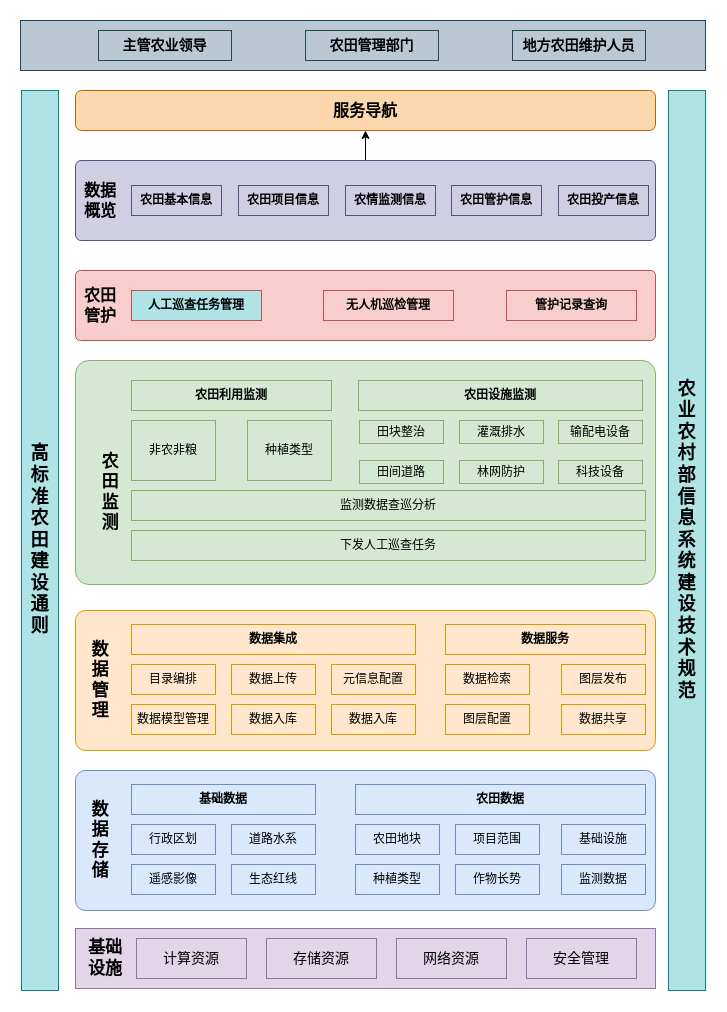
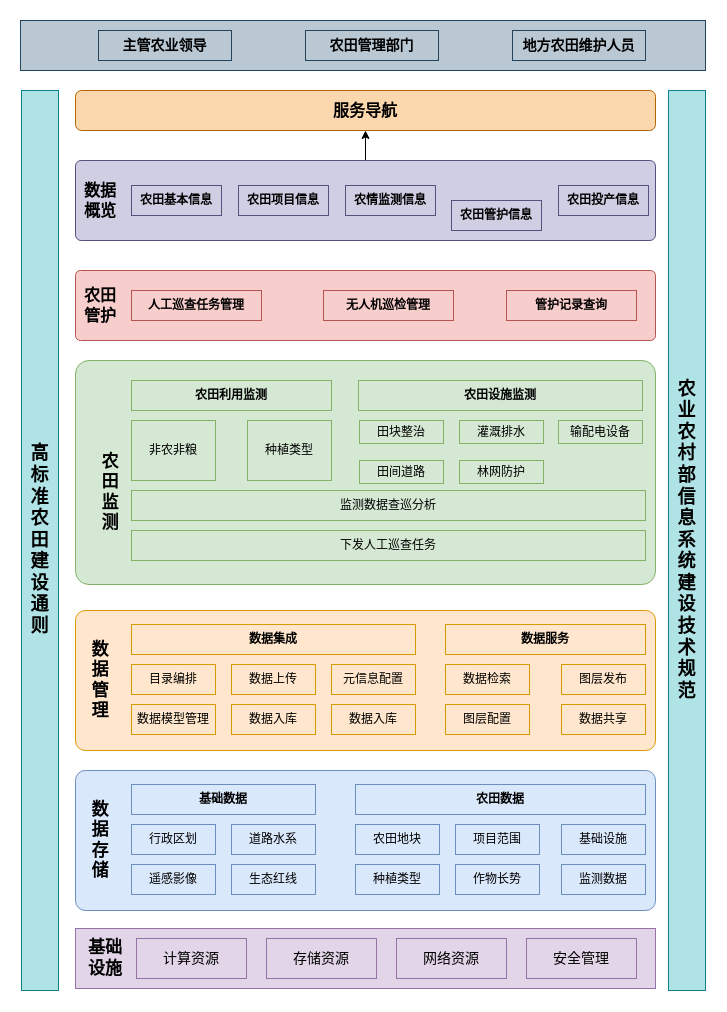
node "农田管护信息": moved (497, 201) -> (497, 216)
node "人工巡查任务管理": fillcolor #b0e3e6 -> #f8cecc
node "科技设备": removed
